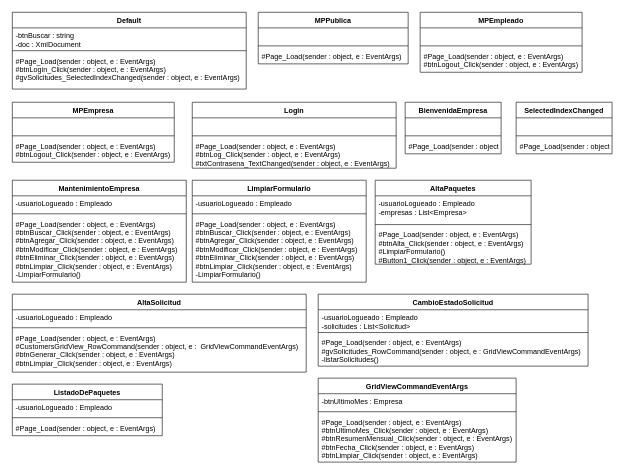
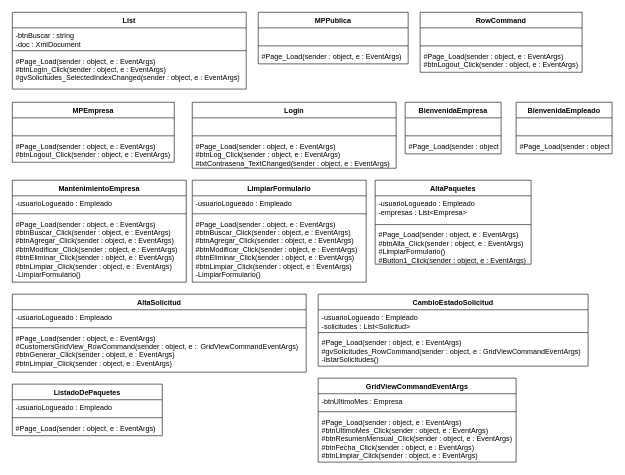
node "Default": label "Default" -> "List"
node "MPEmpleado": label "MPEmpleado" -> "RowCommand"
node "SelectedIndexChanged": label "SelectedIndexChanged" -> "BienvenidaEmpleado"
